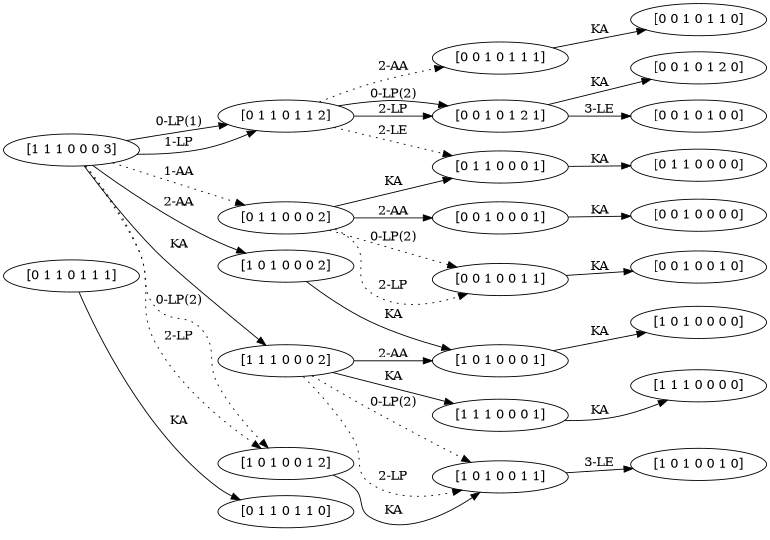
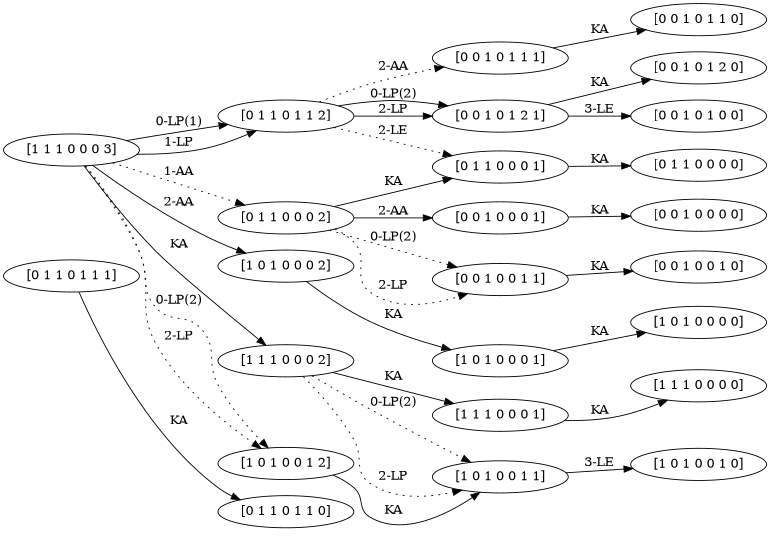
edge "[1 1 1 0 0 0 2]" -> "[1 0 1 0 0 0 1]": removed, label "2-AA"
